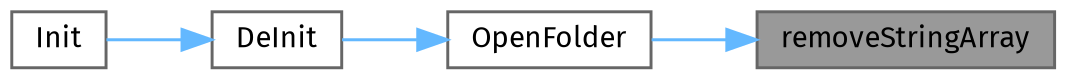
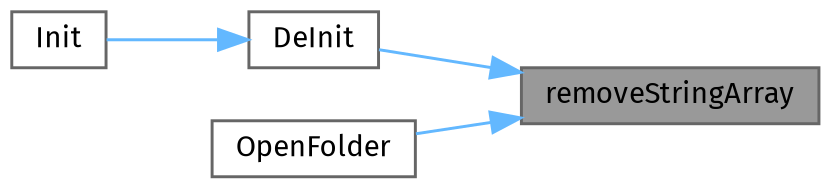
edge "DeInit" -> "OpenFolder": now "DeInit" -> "removeStringArray"
